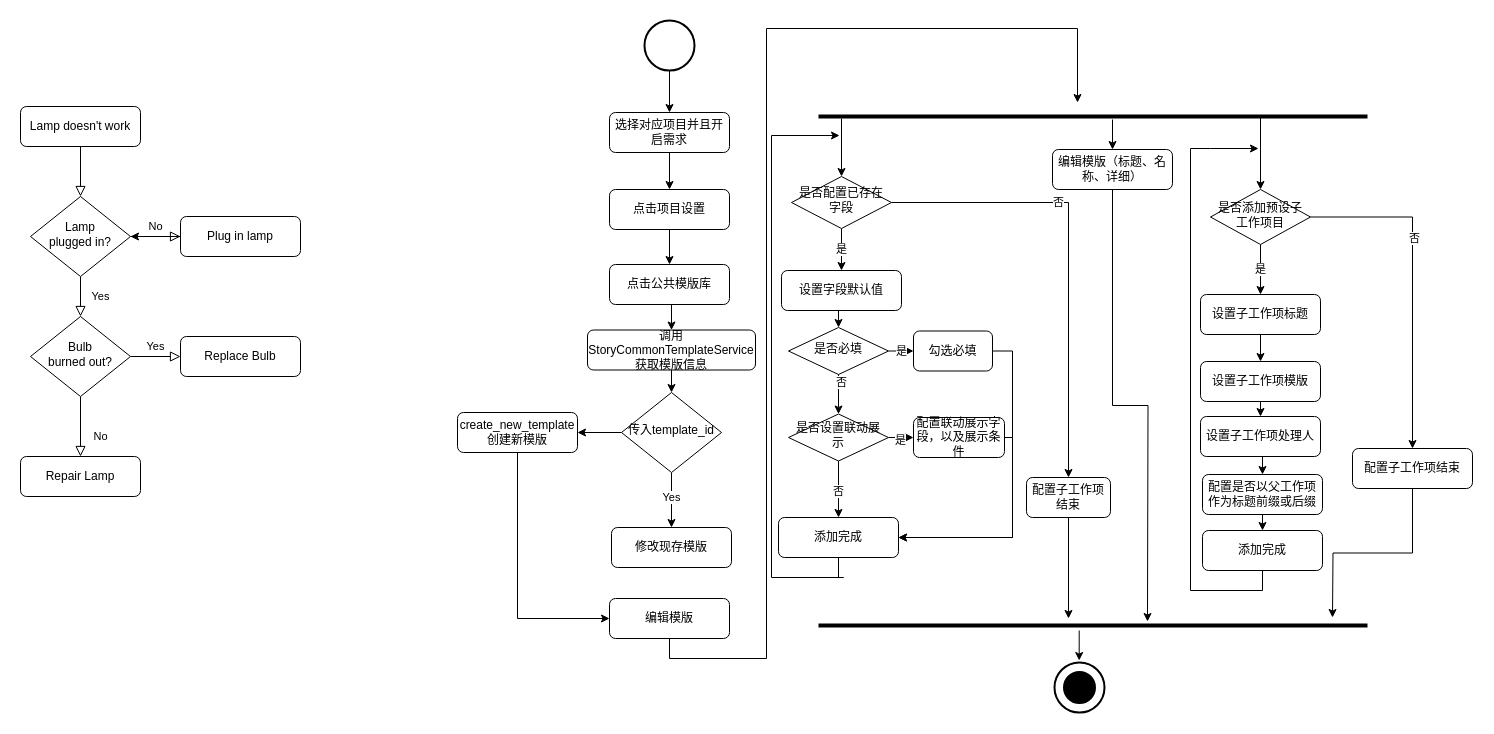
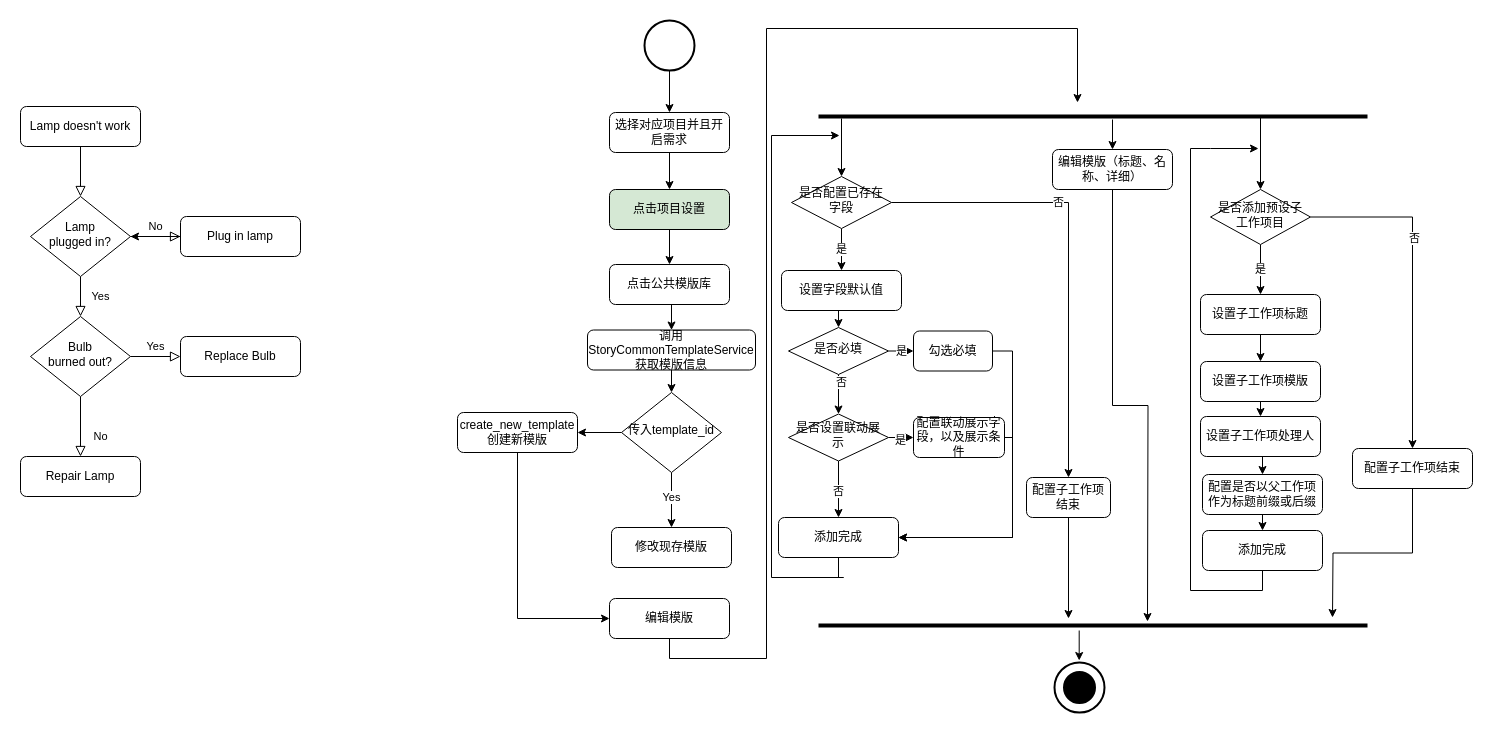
node "点击项目设置": fillcolor #ffffff -> #d5e8d4
